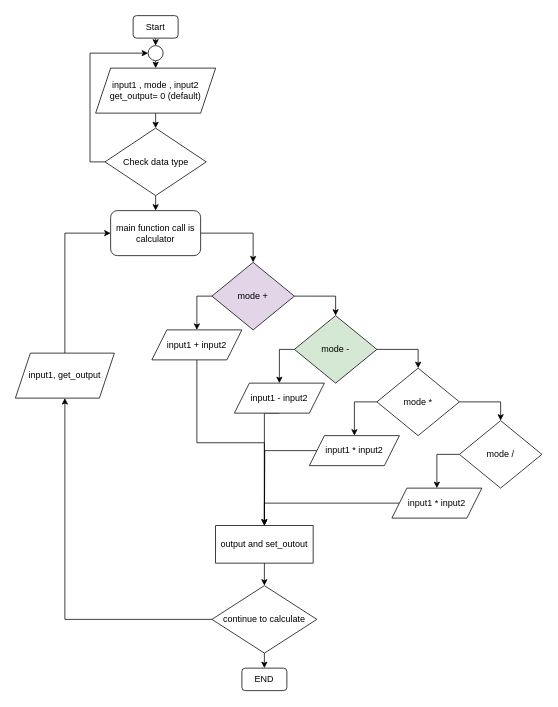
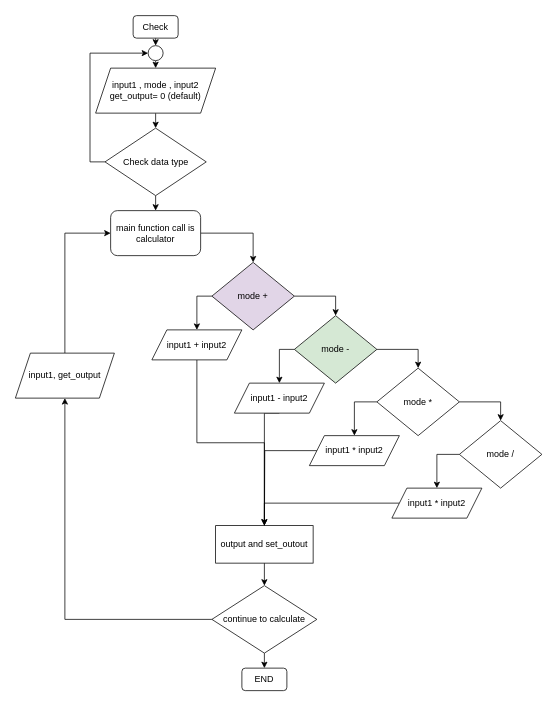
node "Start": label "Start" -> "Check"
